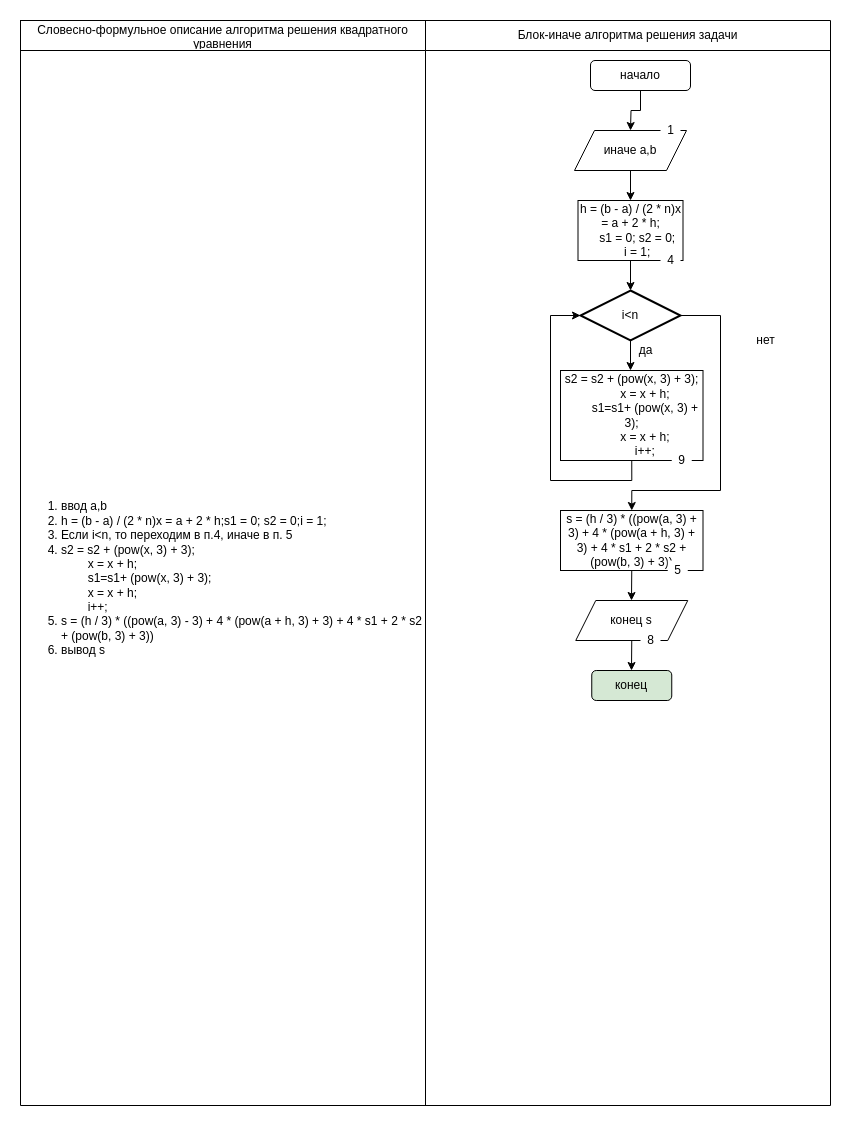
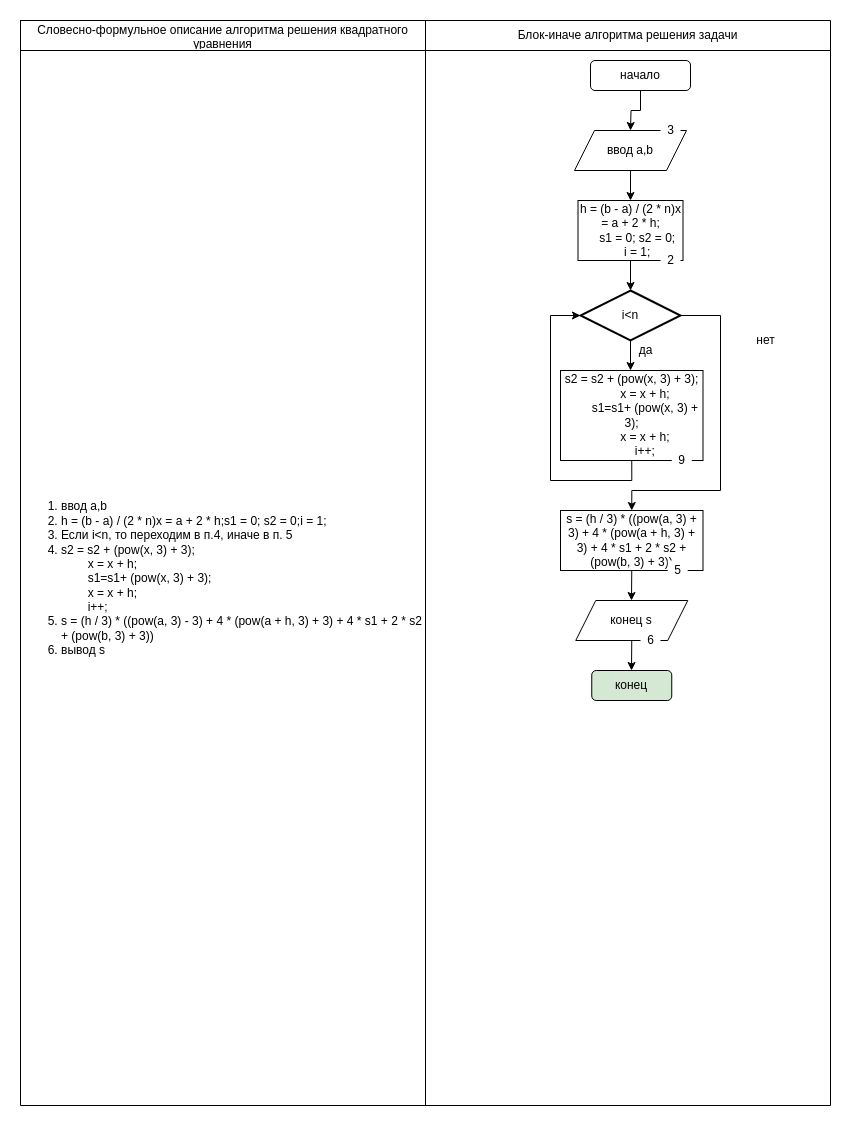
node "1": label "1" -> "3"
node "иначе a,b": label "иначе a,b" -> "ввод a,b"
node "4": label "4" -> "2"
node "8": label "8" -> "6"
